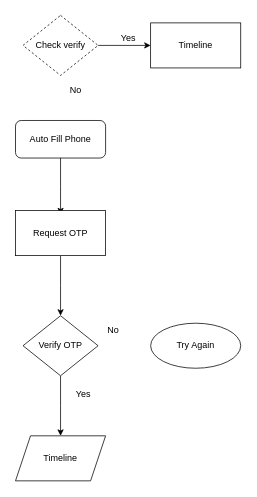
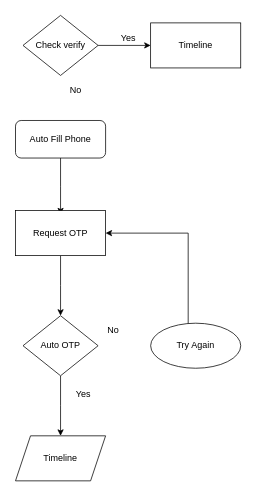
node "Check verify": style dashed -> solid
edge "Try Again" -> "Request OTP": added
node "Verify OTP": label "Verify OTP" -> "Auto OTP"
